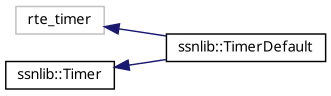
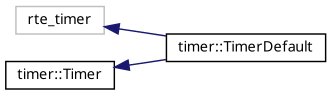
node "ssnlib::TimerDefault": label "ssnlib::TimerDefault" -> "timer::TimerDefault"
node "ssnlib::Timer": label "ssnlib::Timer" -> "timer::Timer"
